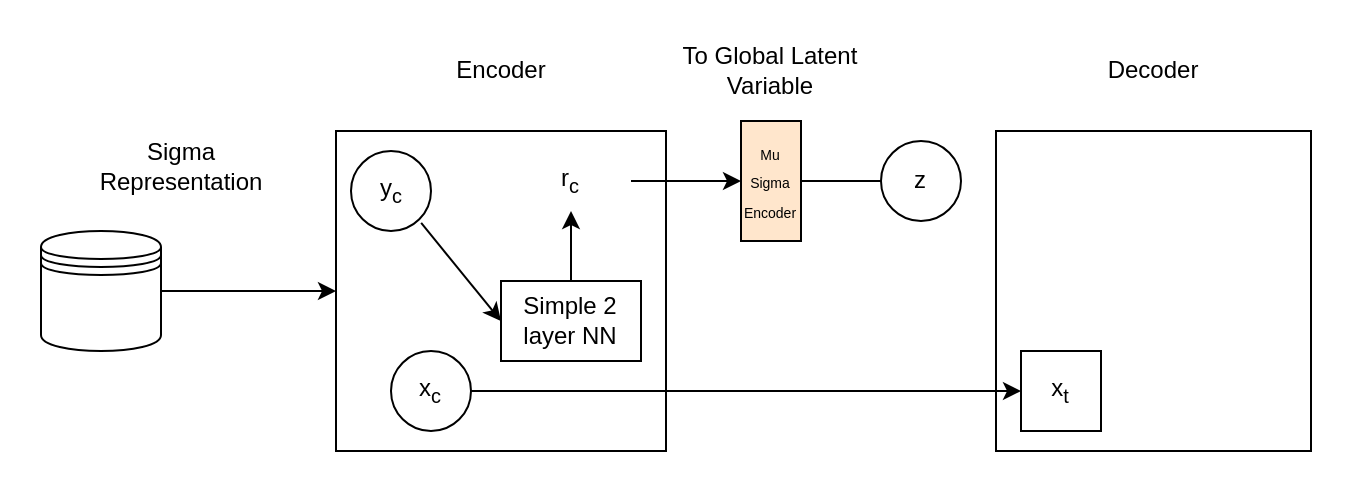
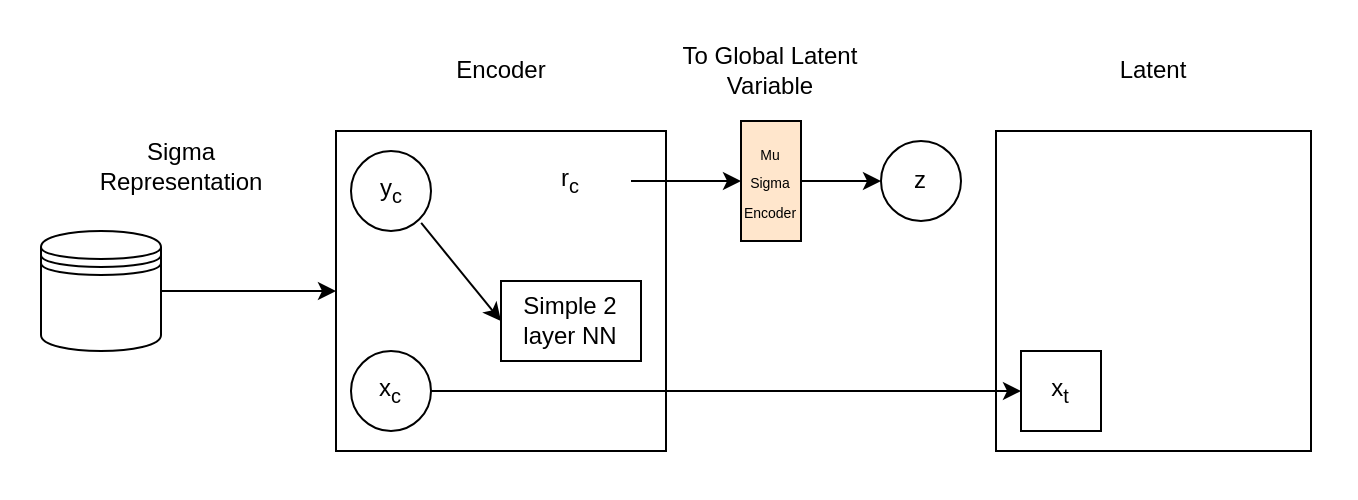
node "Decoder": label "Decoder" -> "Latent"
edge "Mu Sigma Encoder" -- "z": arrowhead none -> classic
edge "Simple 2 layer NN" -> "rc": removed
node "xc": moved (431, 391) -> (391, 391)
